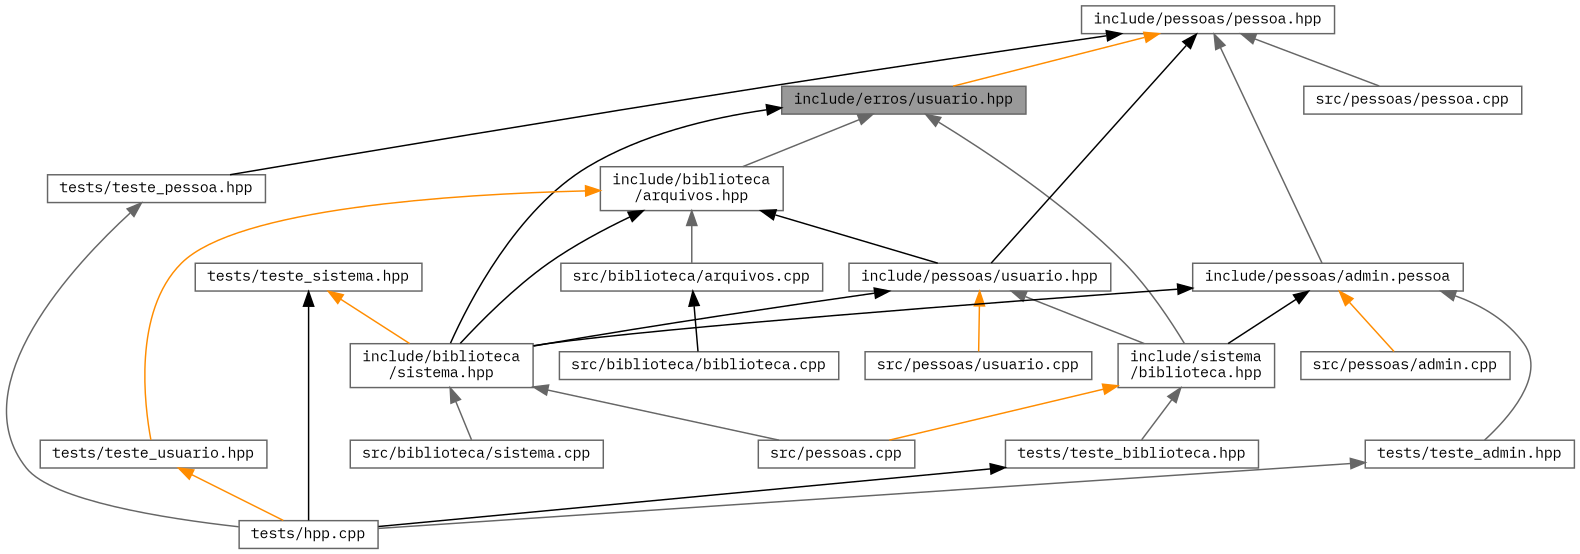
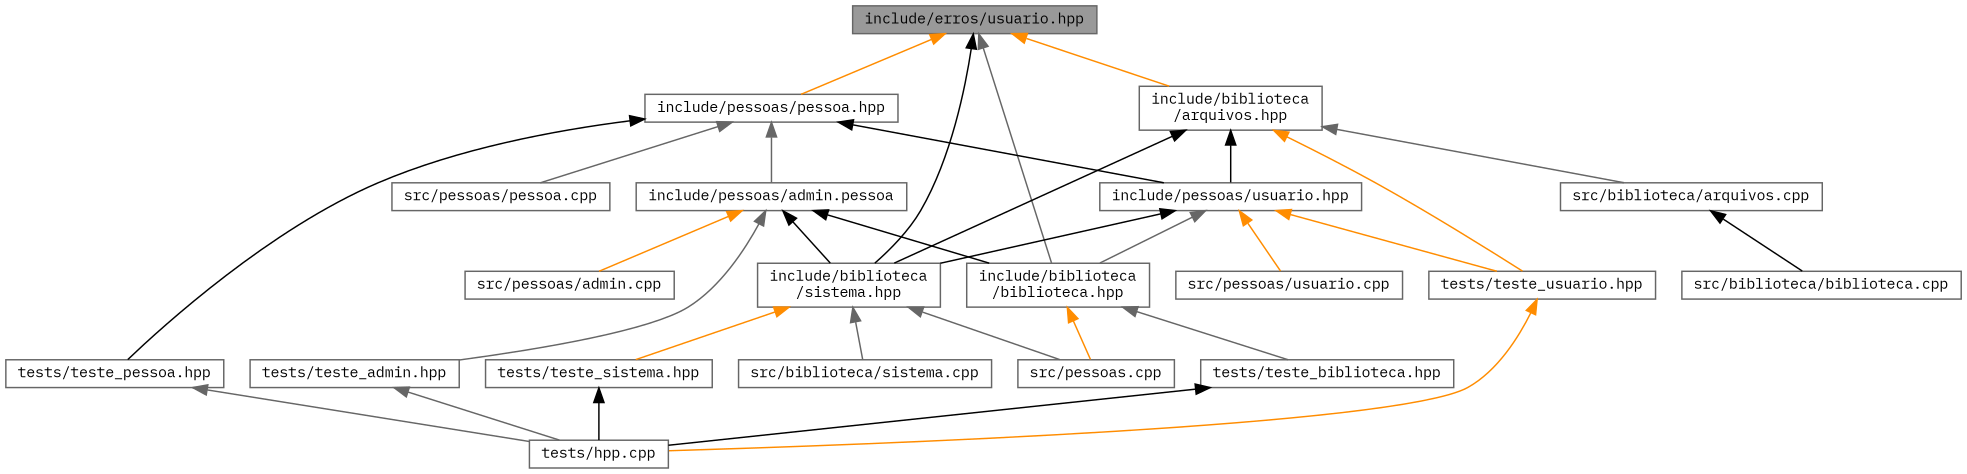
edge "include/erros/usuario.hpp" -> "include/pessoas/pessoa.hpp": reversed
edge "include/biblioteca /arquivos.hpp" -> "include/erros/usuario.hpp": color gray40 -> darkorange
edge "tests/teste_usuario.hpp" -> "include/pessoas/usuario.hpp": added
edge "include/biblioteca /sistema.hpp" -> "tests/teste_sistema.hpp": reversed
node "include/sistema /biblioteca.hpp": label "include/sistema /biblioteca.hpp" -> "include/biblioteca /biblioteca.hpp"
